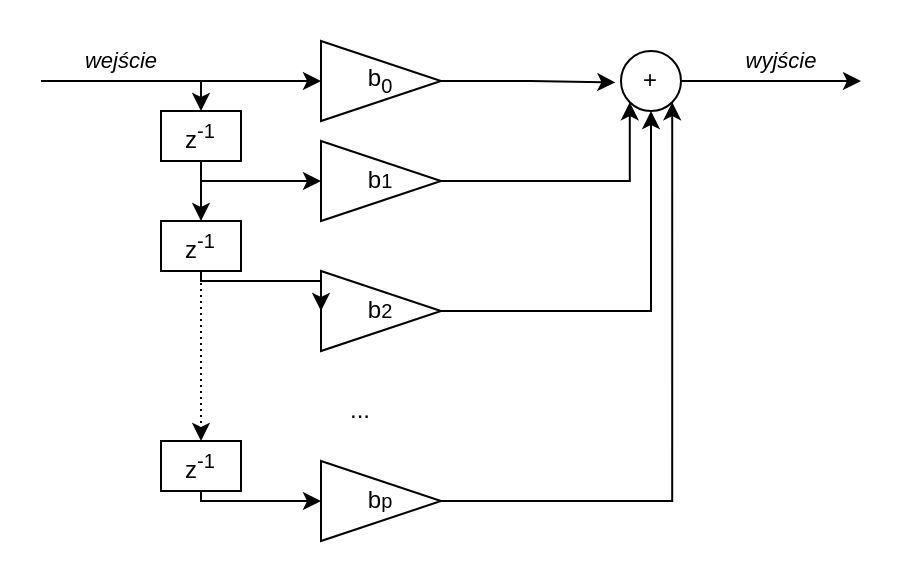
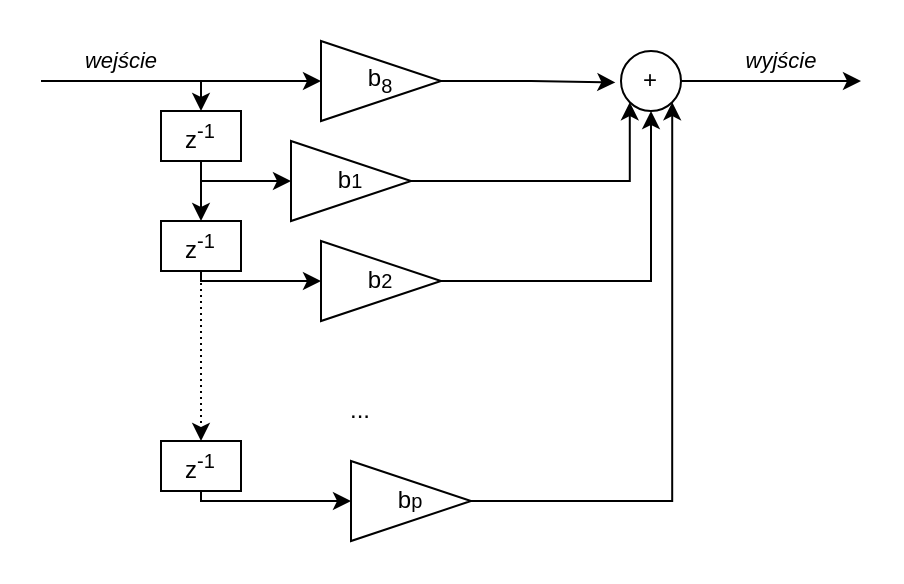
node "b0": label "b0" -> "b8"
node "b1": moved (381, 181) -> (351, 181)
node "b2": moved (381, 311) -> (381, 281)
node "bp": moved (381, 501) -> (411, 501)
